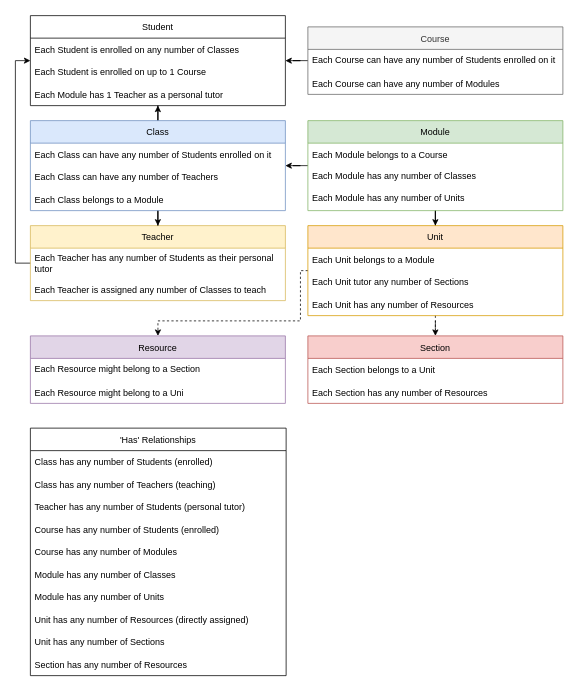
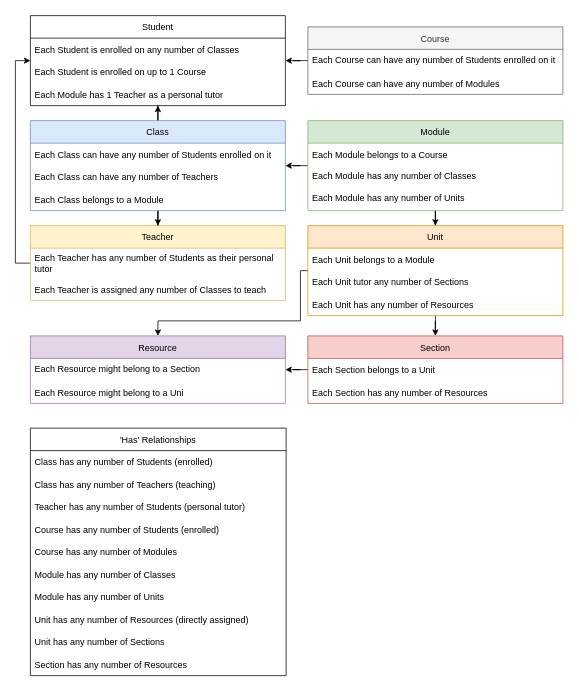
edge "Unit" -> "Resource": style dashed -> solid
edge "Unit" -> "Section": style dashed -> solid
edge "Section" -> "Resource": added
